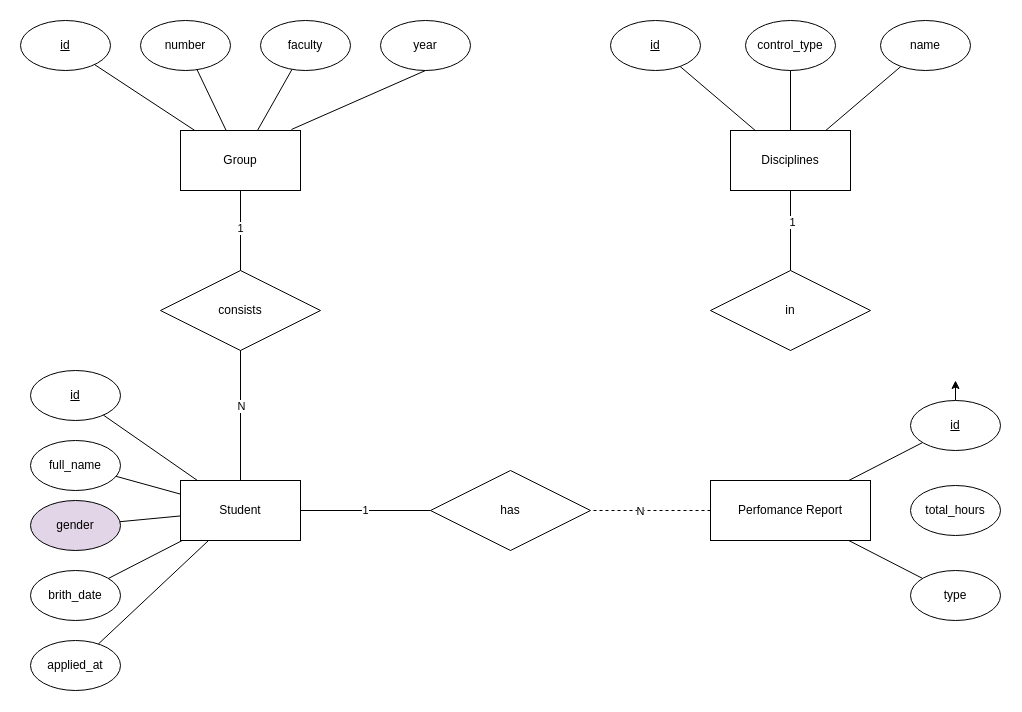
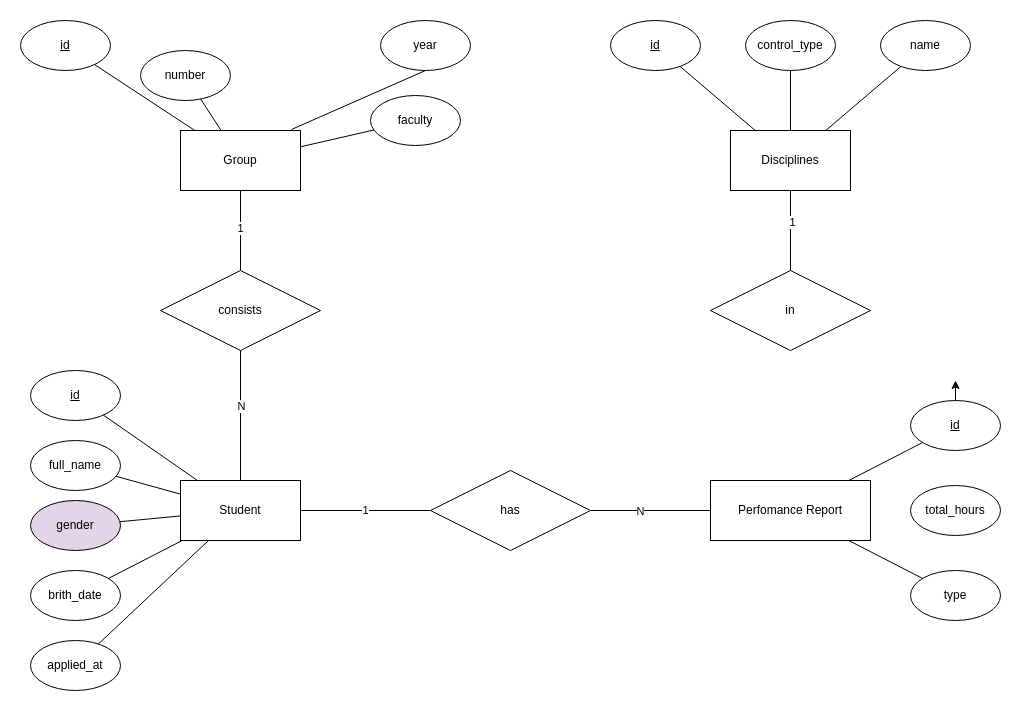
node "number": moved (186, 46) -> (186, 76)
node "faculty": moved (306, 46) -> (416, 121)
edge "has" -- "Perfomance Report": style dashed -> solid
